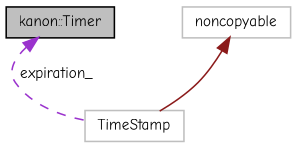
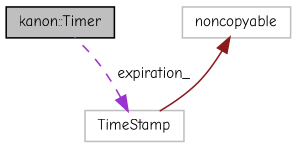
edge "TimeStamp" -> "kanon::Timer": reversed
